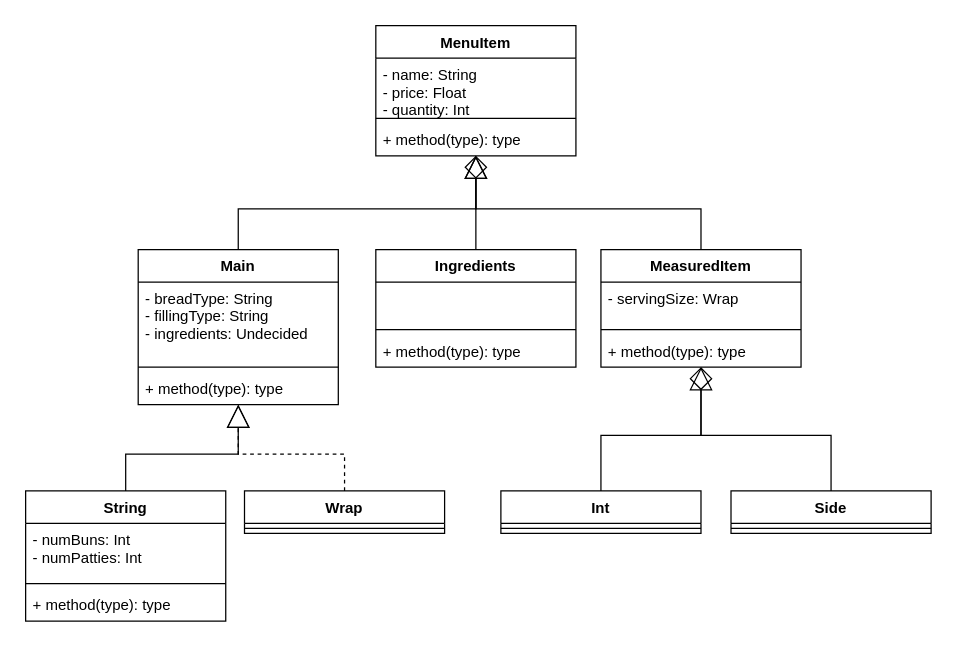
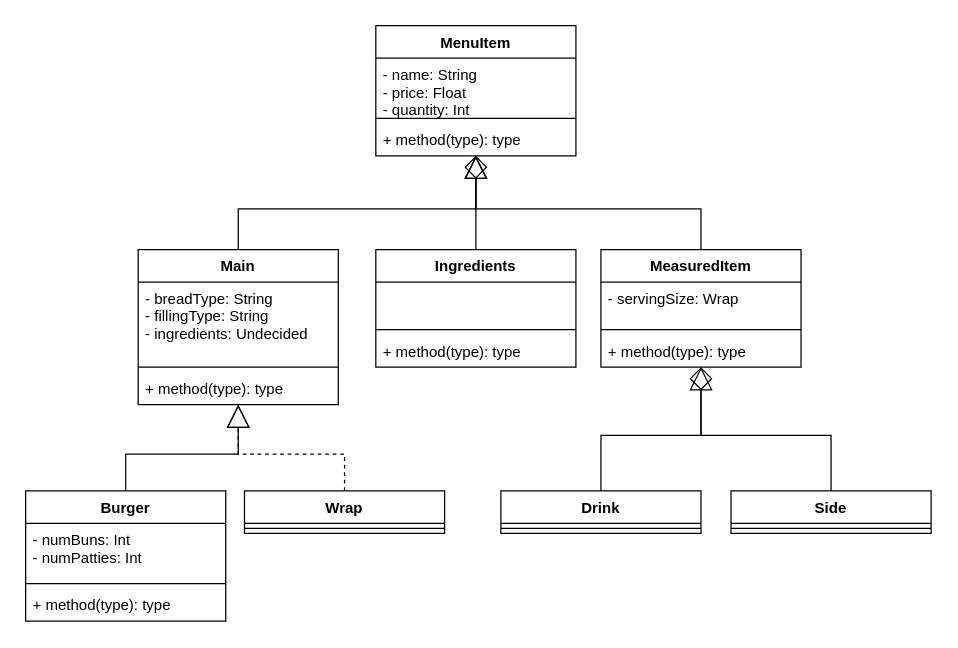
node "String": label "String" -> "Burger"
node "Int": label "Int" -> "Drink"
